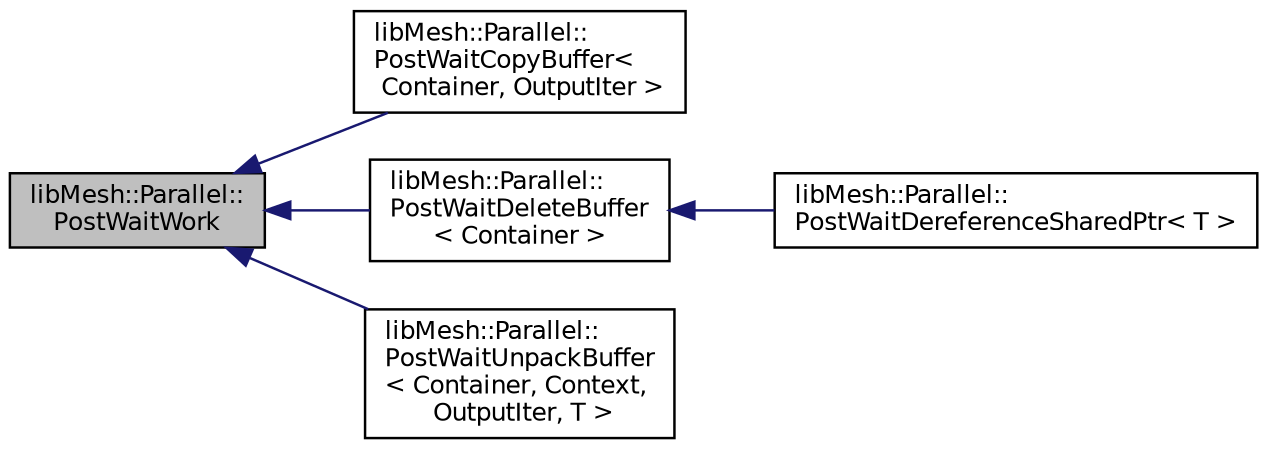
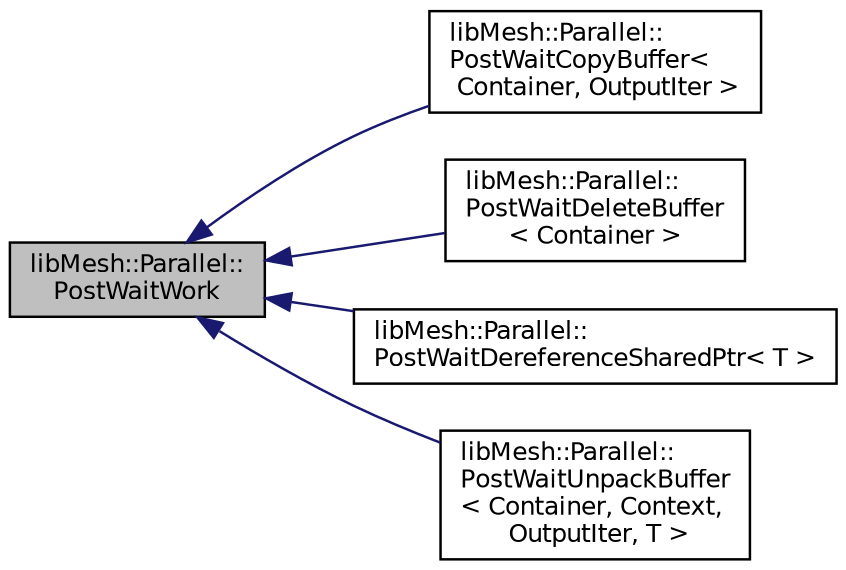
edge "libMesh::Parallel:: PostWaitDereferenceSharedPtr< T >" -> "libMesh::Parallel:: PostWaitDeleteBuffer < Container >": now "libMesh::Parallel:: PostWaitDereferenceSharedPtr< T >" -> "libMesh::Parallel:: PostWaitWork"
